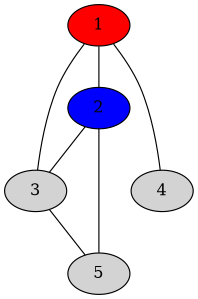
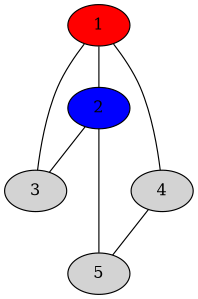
edge "3" -- "5": now "4" -- "5"
